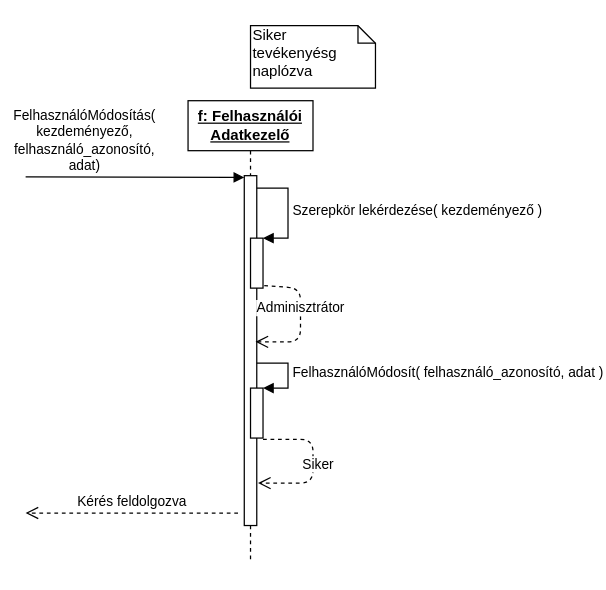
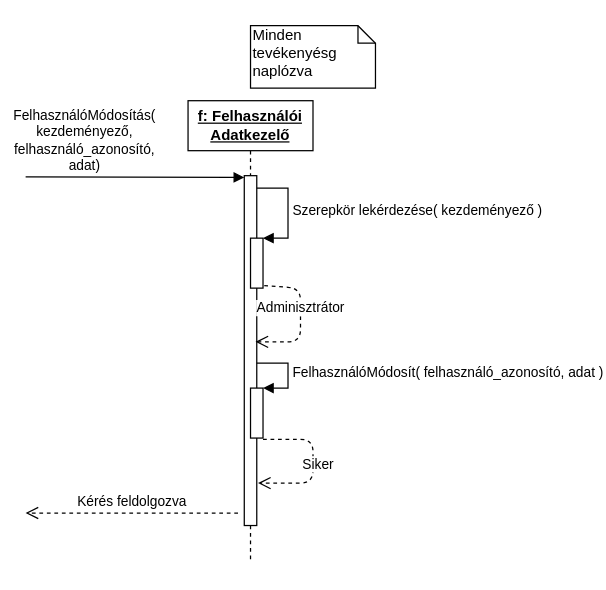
node "Siker tevékenyésg naplózva": label "Siker tevékenyésg naplózva" -> "Minden tevékenyésg naplózva"
